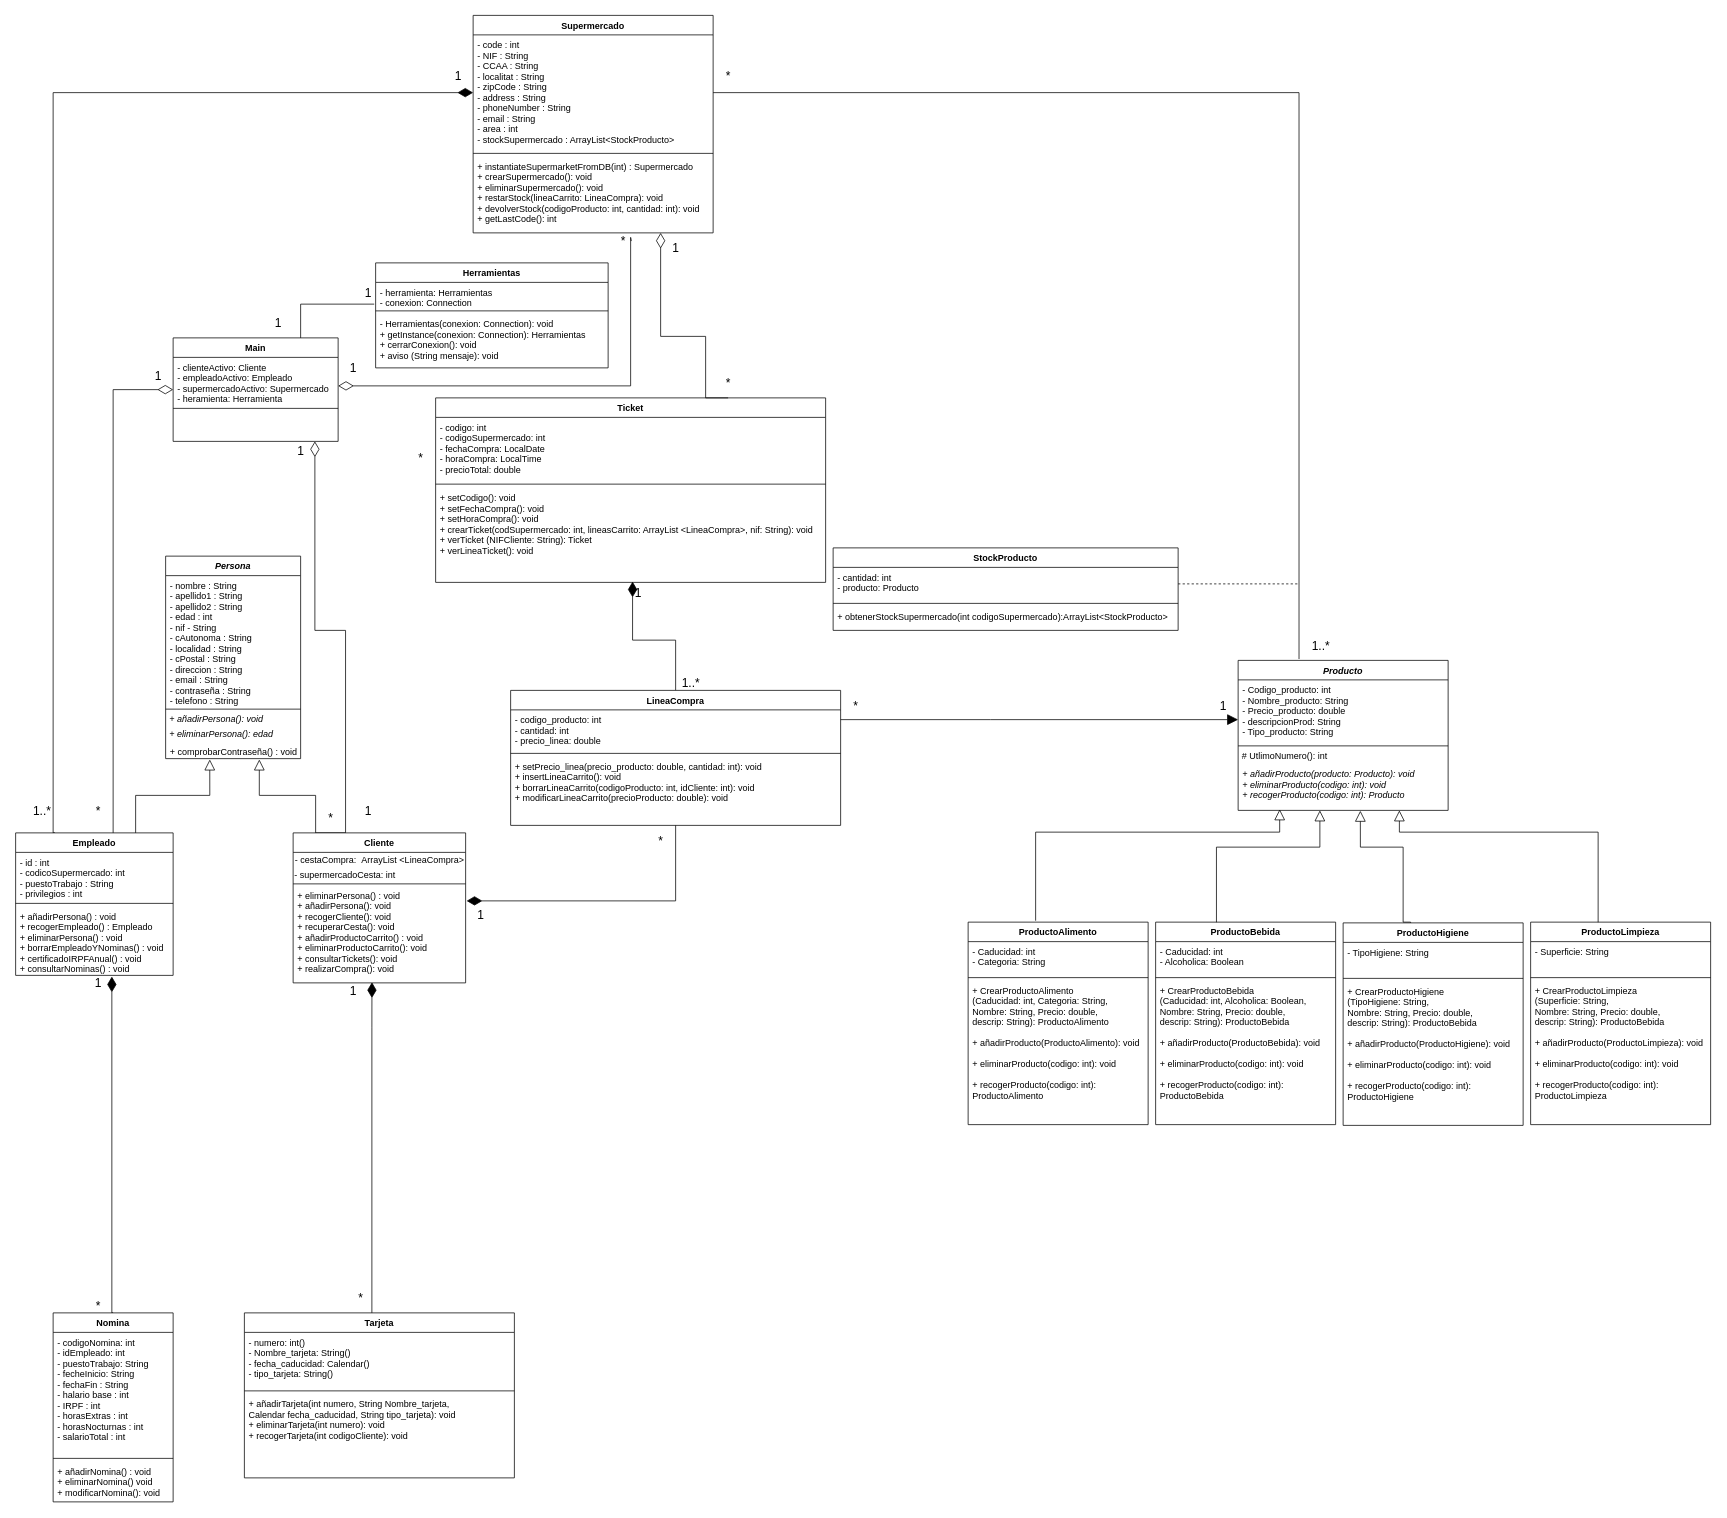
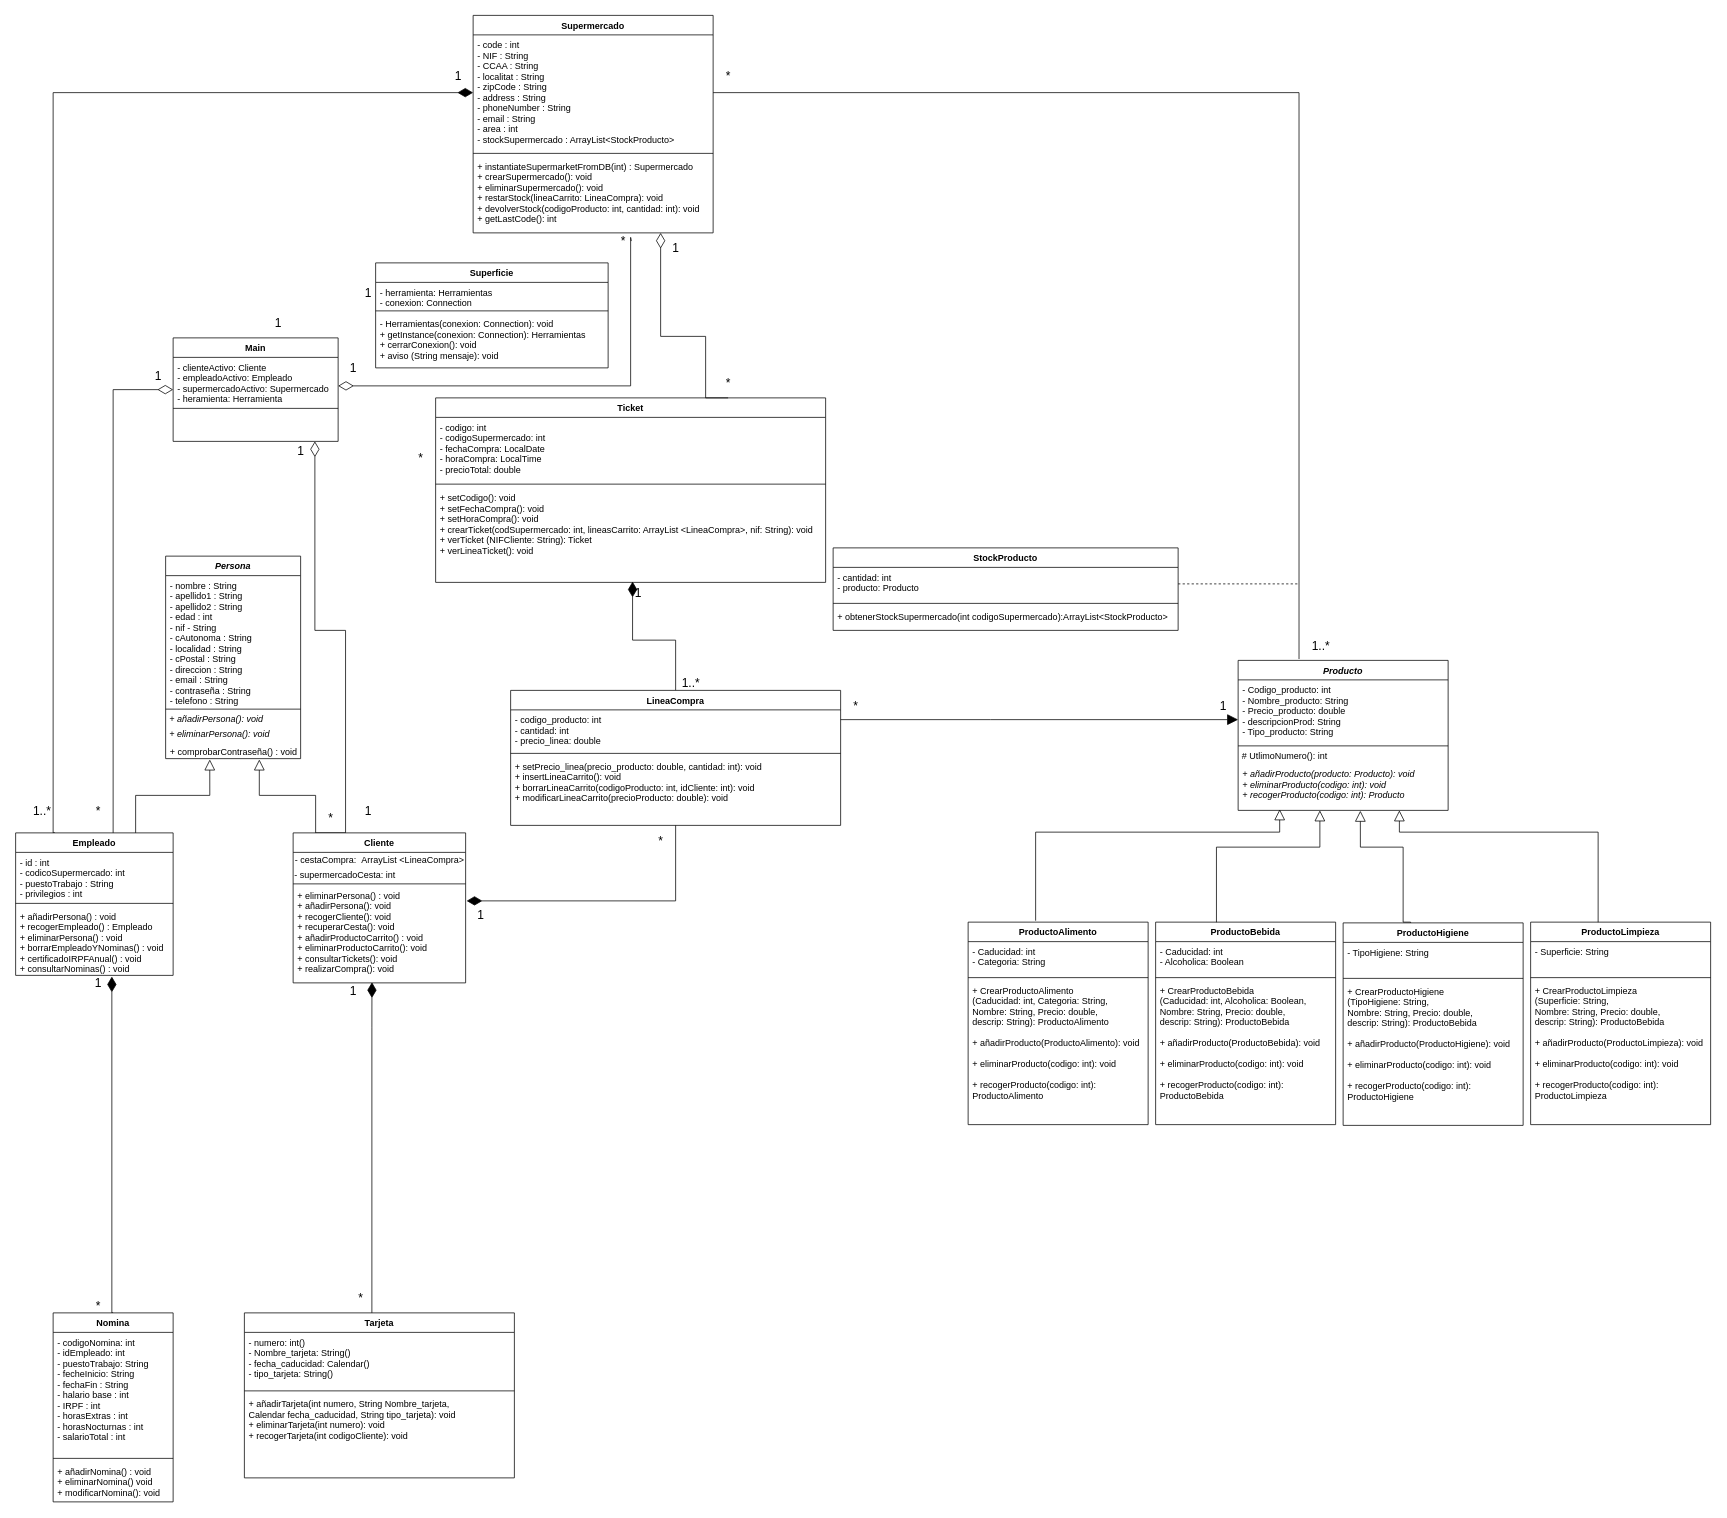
node "Herramientas": label "Herramientas" -> "Superficie"
edge "- herramienta: Herramientas - conexion: Connection" -- "Main": removed
node "+ eliminarPersona(): edad": label "+ eliminarPersona(): edad" -> "+ eliminarPersona(): void"
